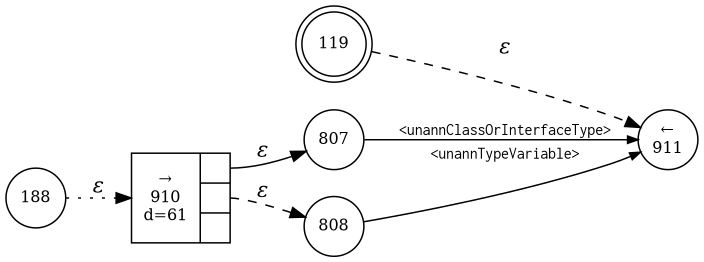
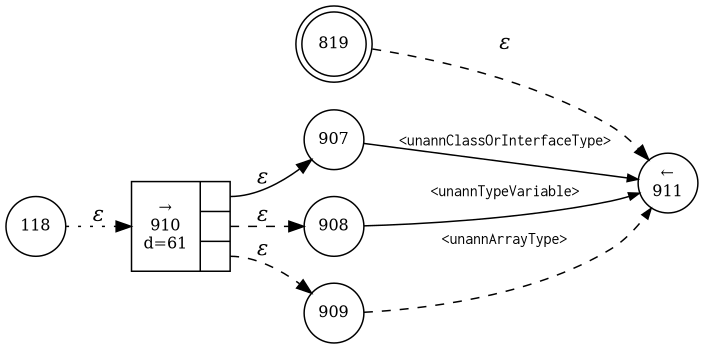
node "119": label "119" -> "819"
node "807": label "807" -> "907"
node "188": label "188" -> "118"
node "808": label "808" -> "908"
node "909": added
